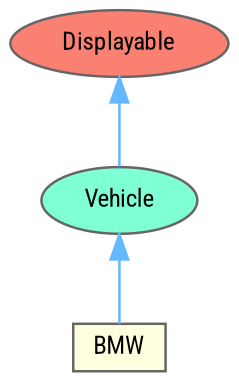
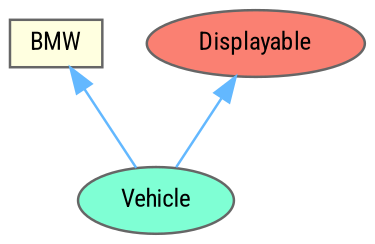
edge "BMW" -> "Vehicle": reversed
